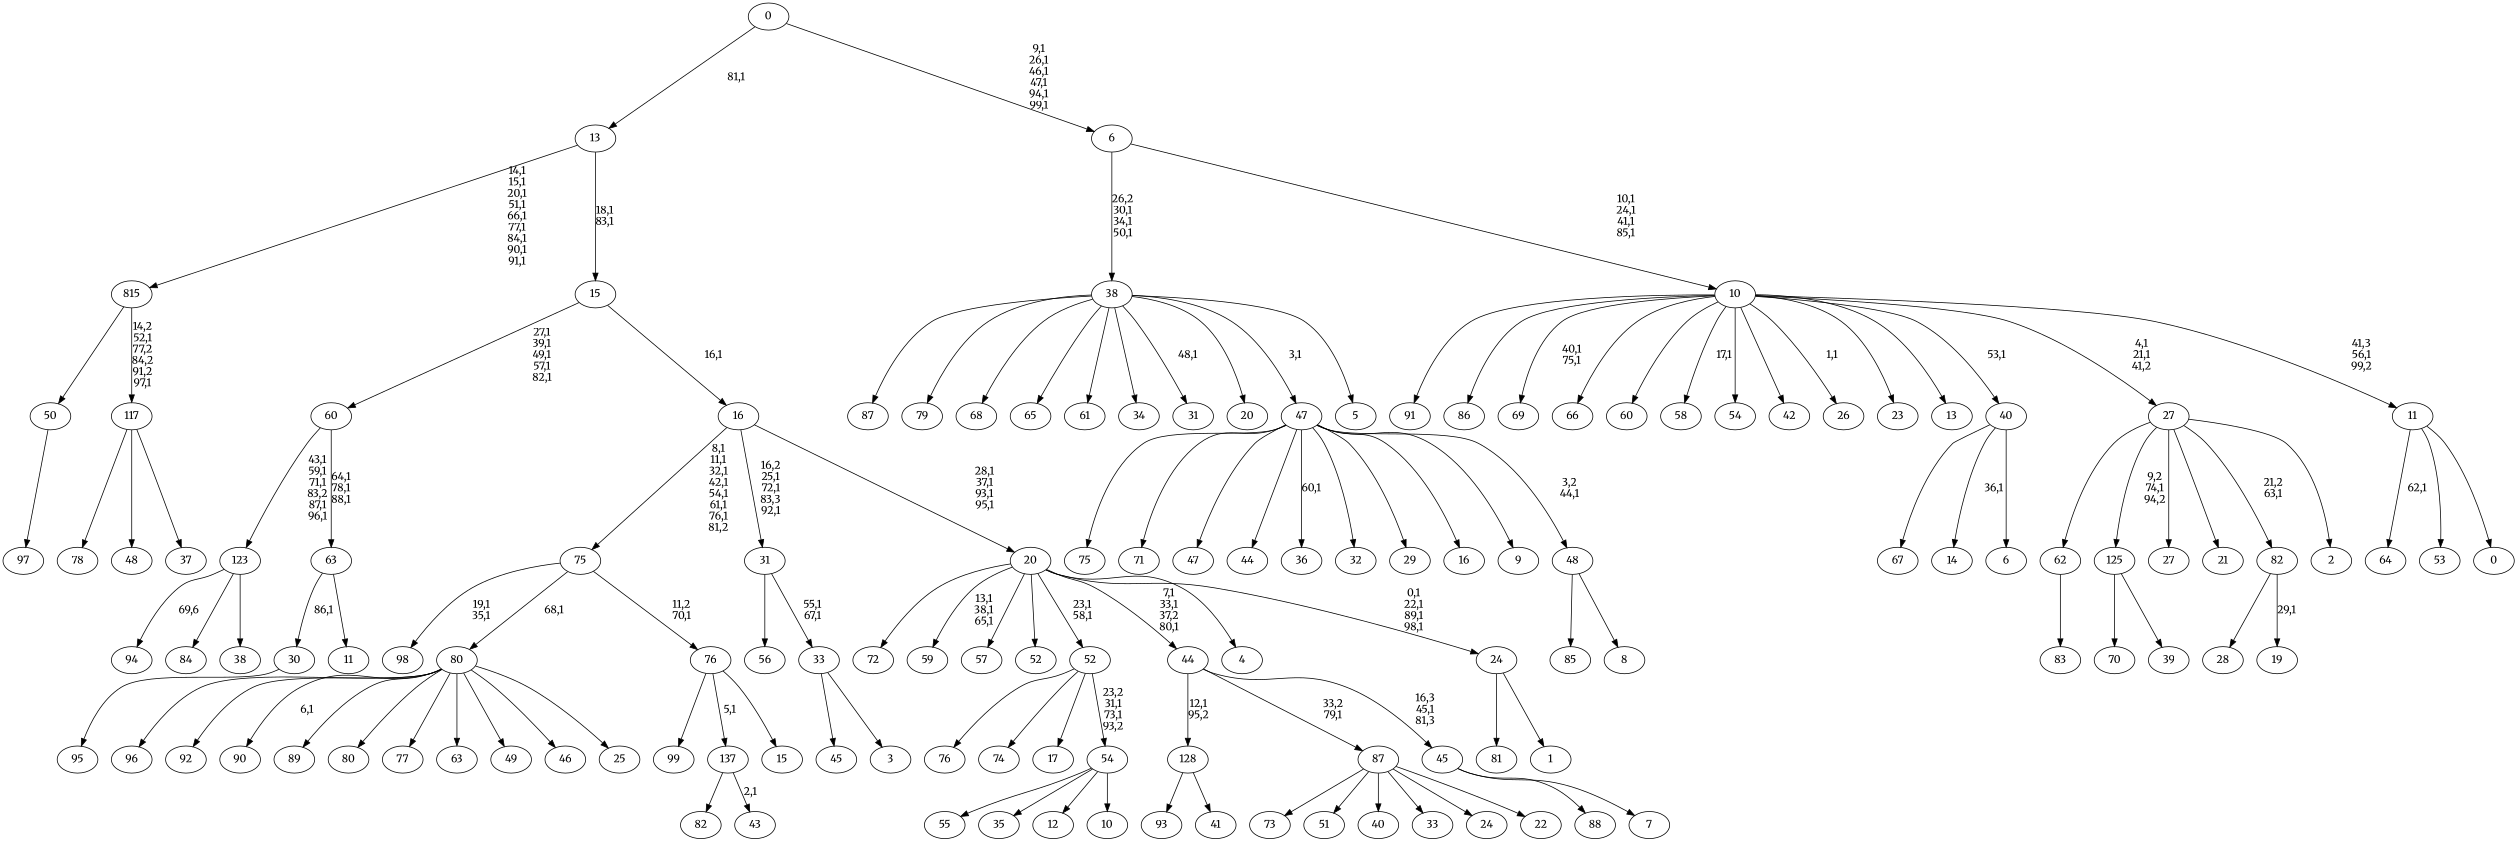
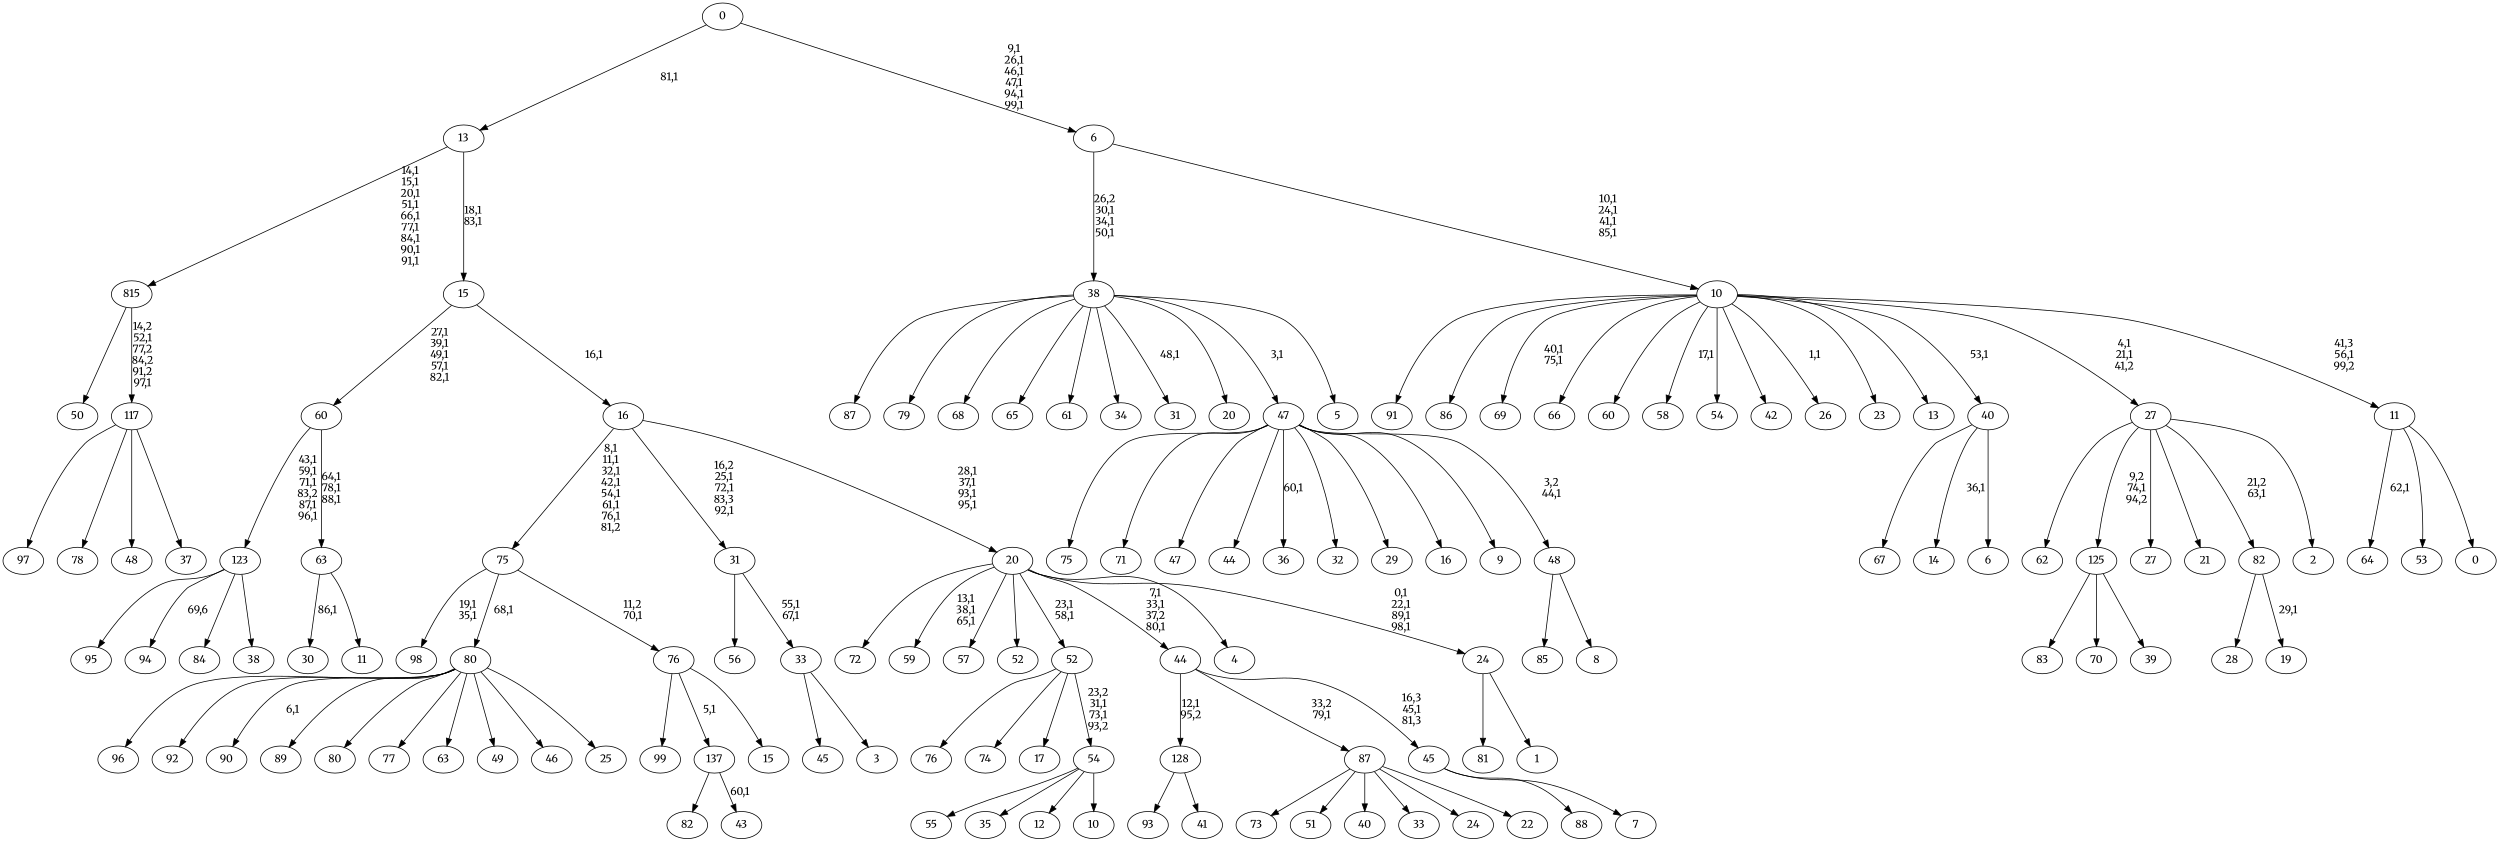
edge "50" -> "97": now "117" -> "97"
edge "62" -> "83": now "125" -> "83"
edge "30" -> "95": now "123" -> "95"
edge "137" -> "43": label "2,1" -> "60,1"
